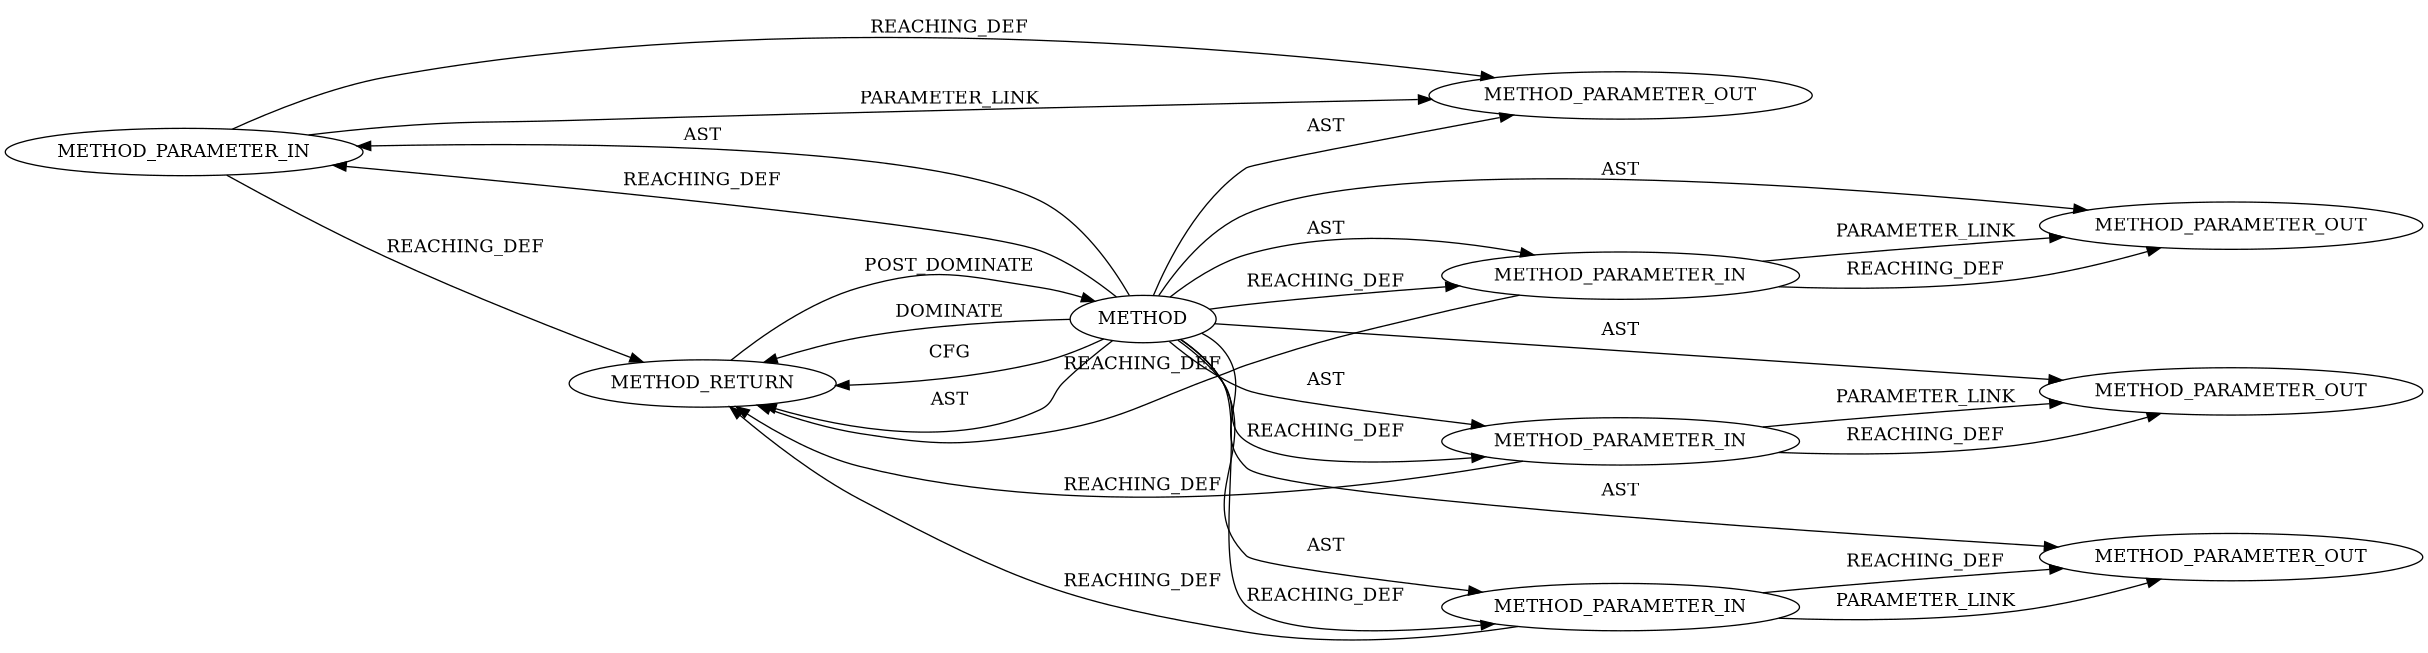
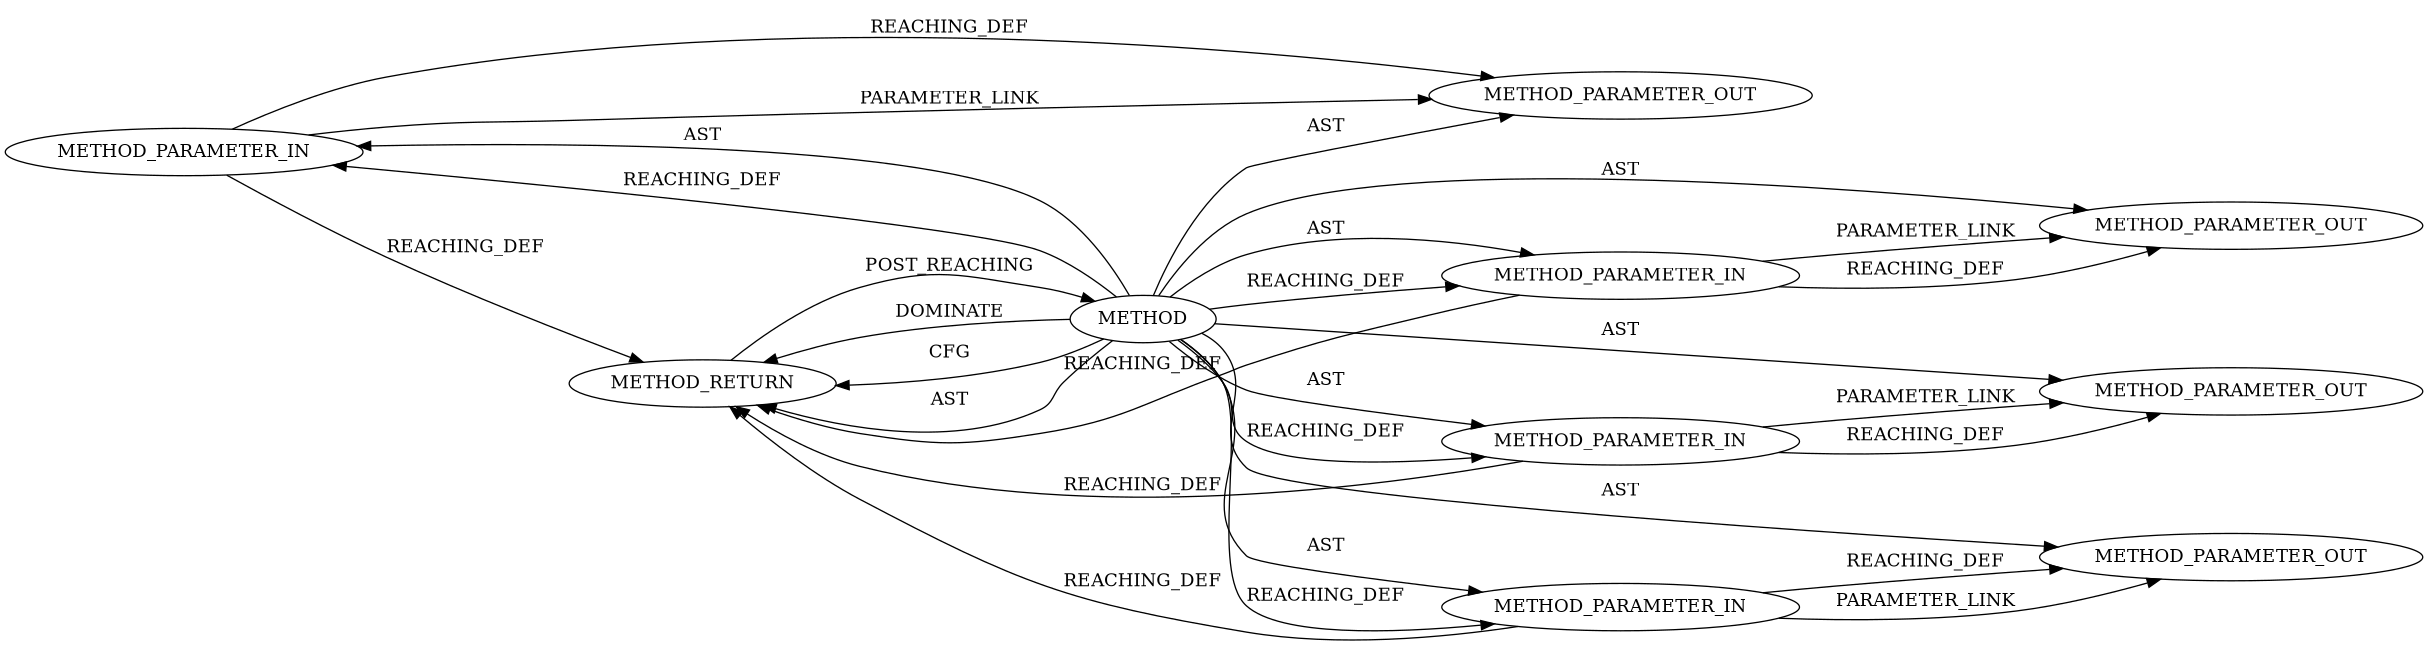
edge "METHOD_RETURN" -> "METHOD": label "POST_DOMINATE" -> "POST_REACHING"
